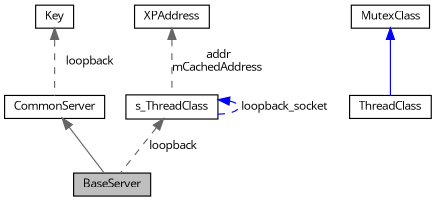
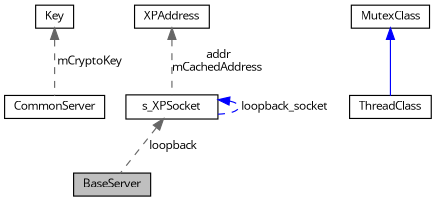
edge "CommonServer" -> "Key": label " loopback" -> " mCryptoKey"
node "s_ThreadClass": label "s_ThreadClass" -> "s_XPSocket"
edge "BaseServer" -> "CommonServer": removed
